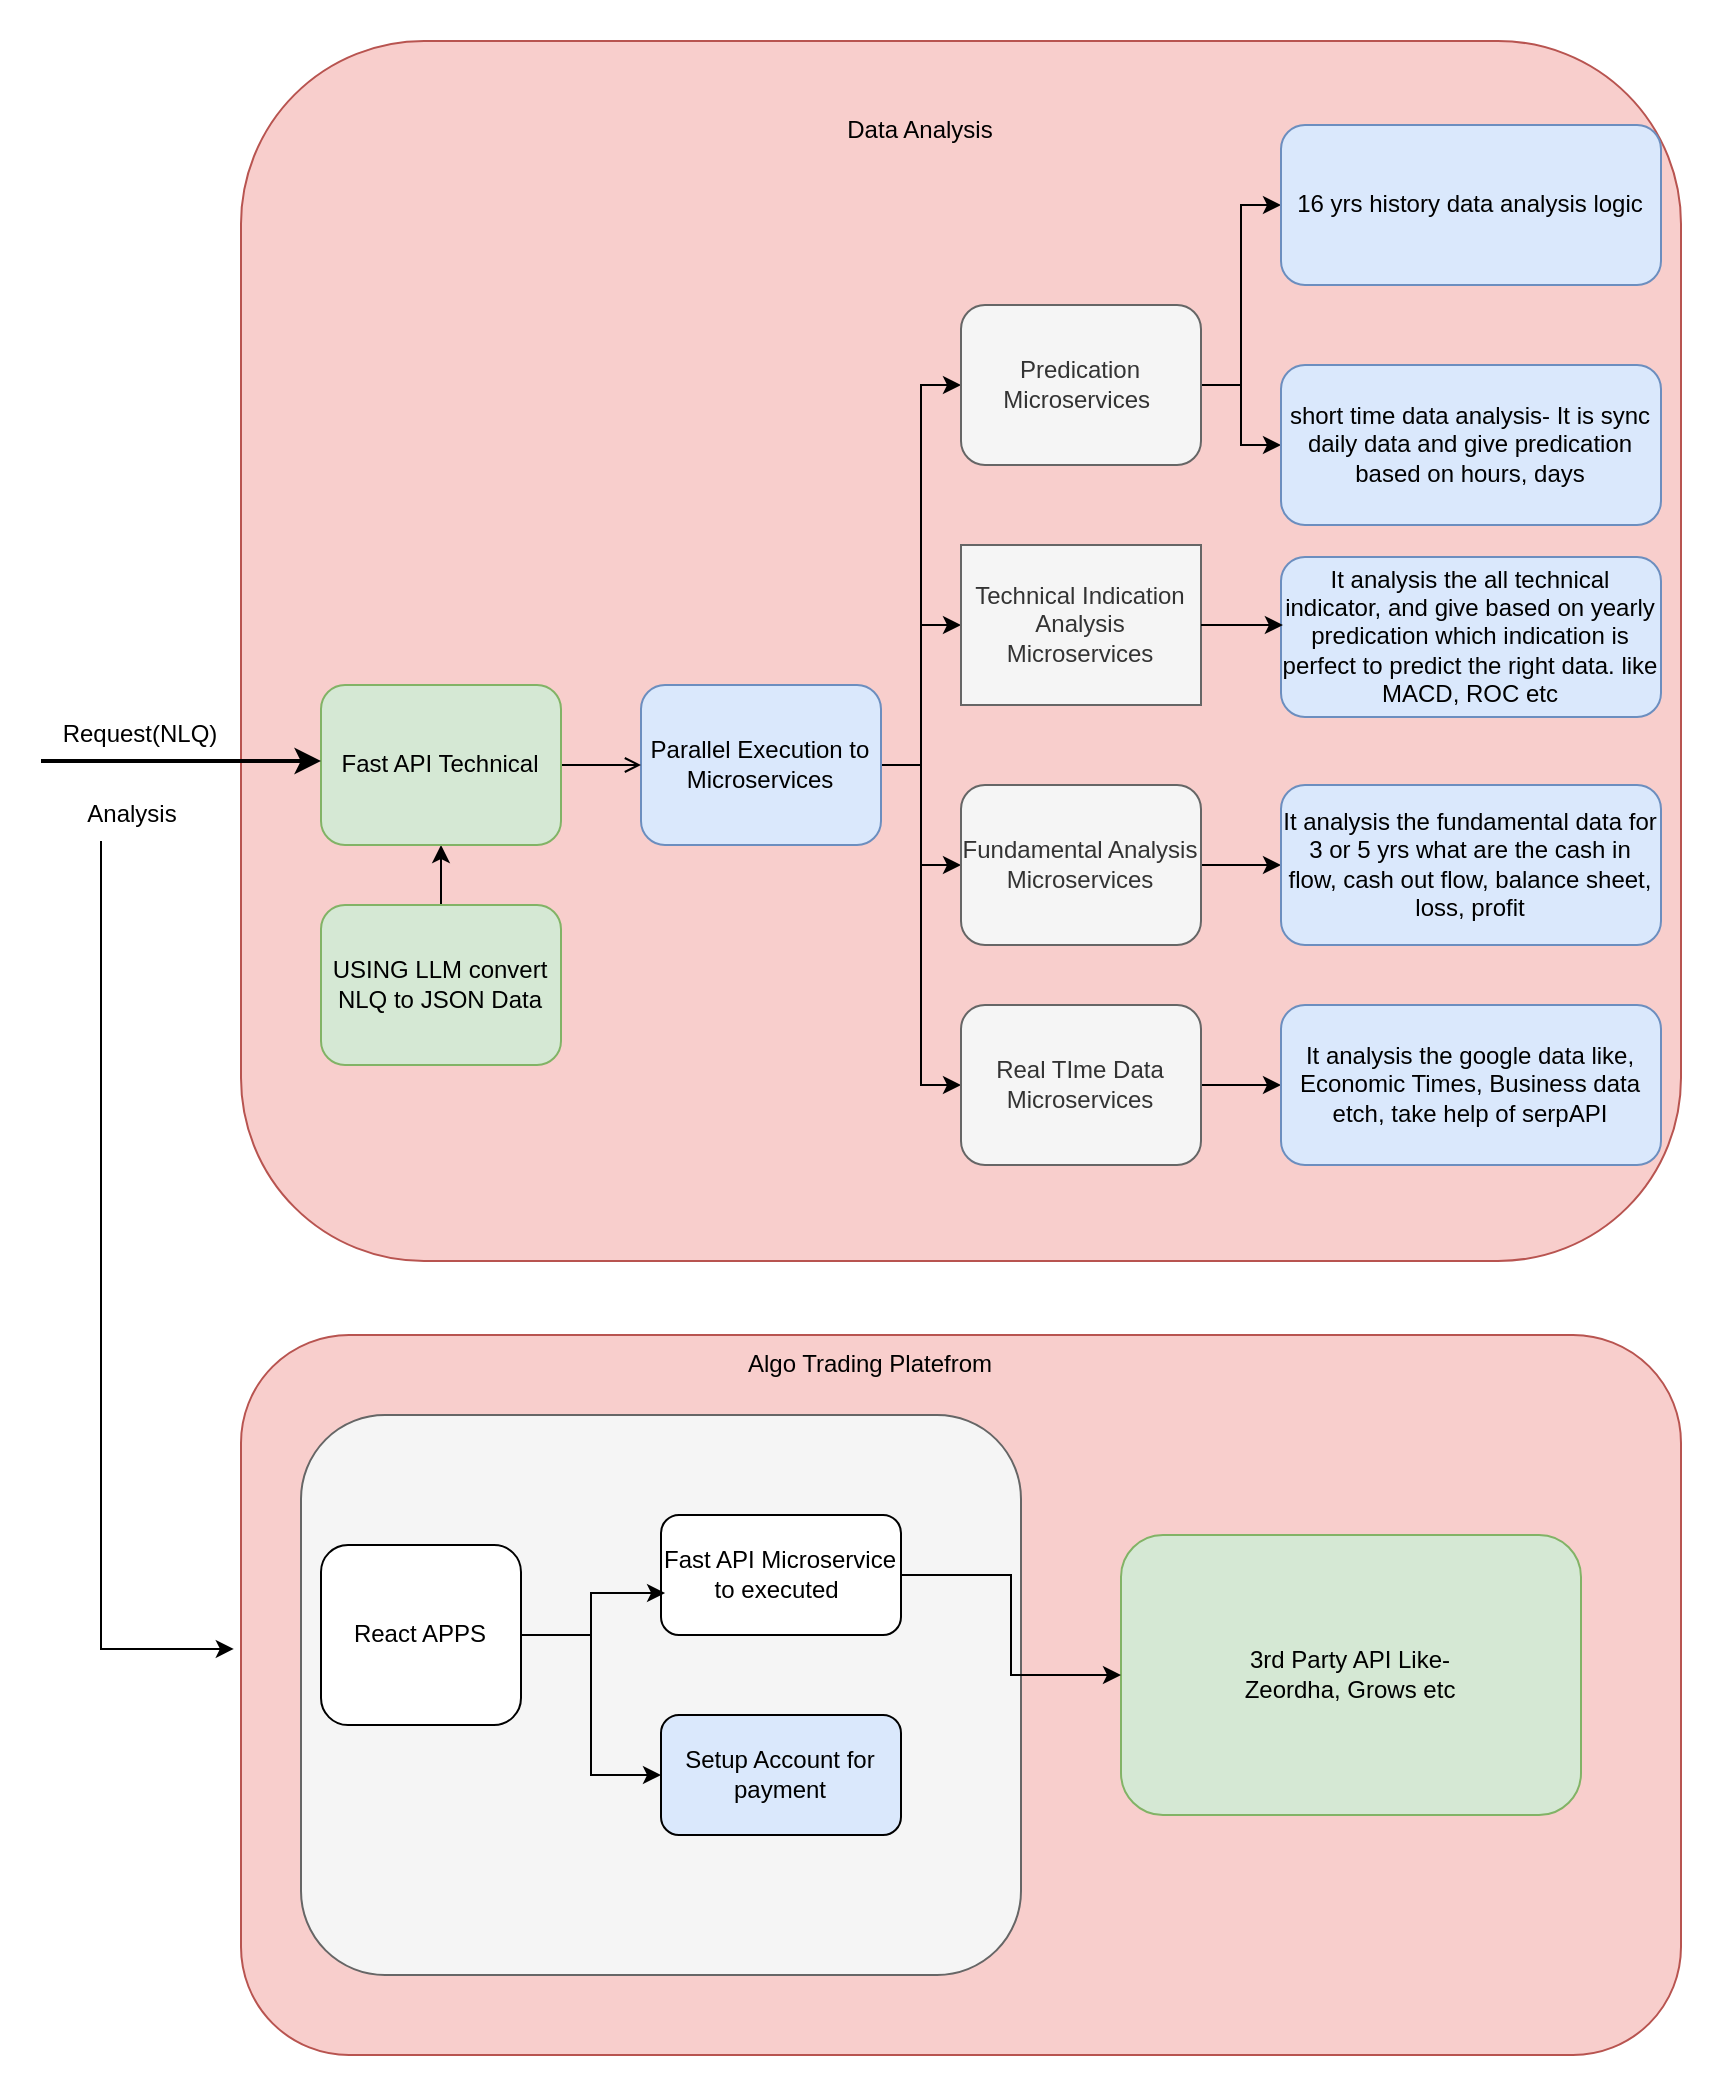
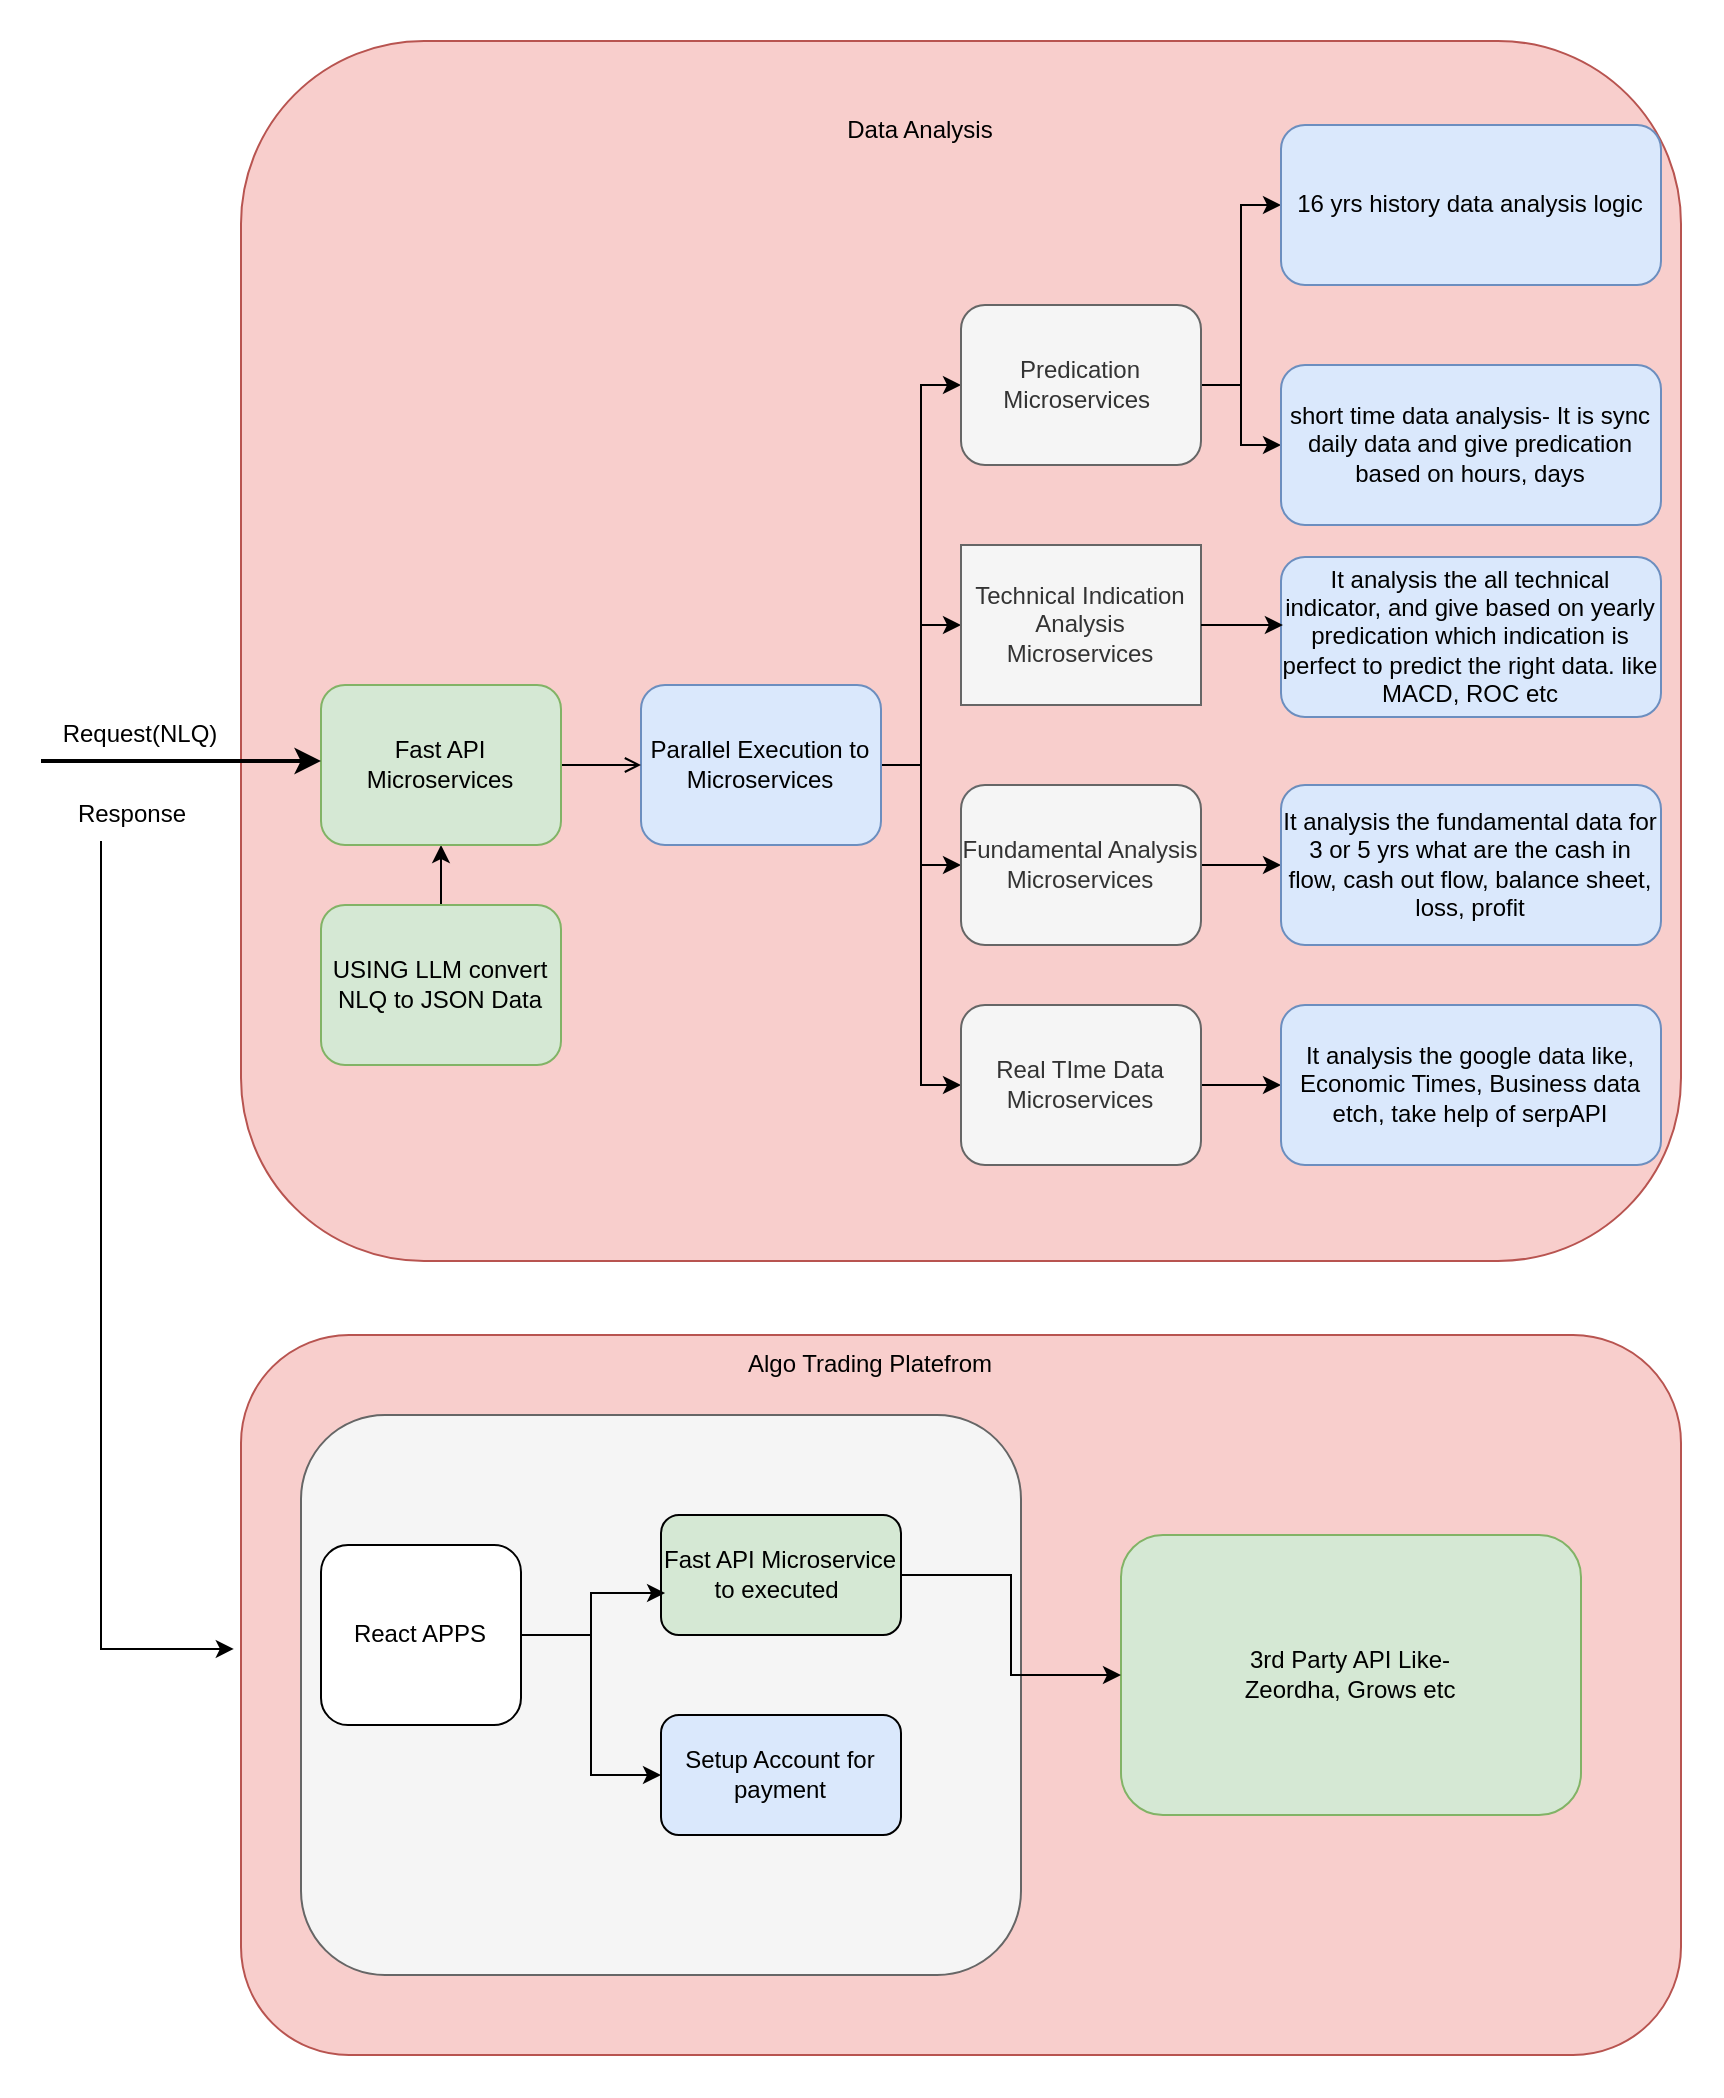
node "Fast API Technical": label "Fast API Technical" -> "Fast API Microservices"
node "Analysis": label "Analysis" -> "Response"
node "Fast API Microservice to executed": fillcolor #ffffff -> #d5e8d4
